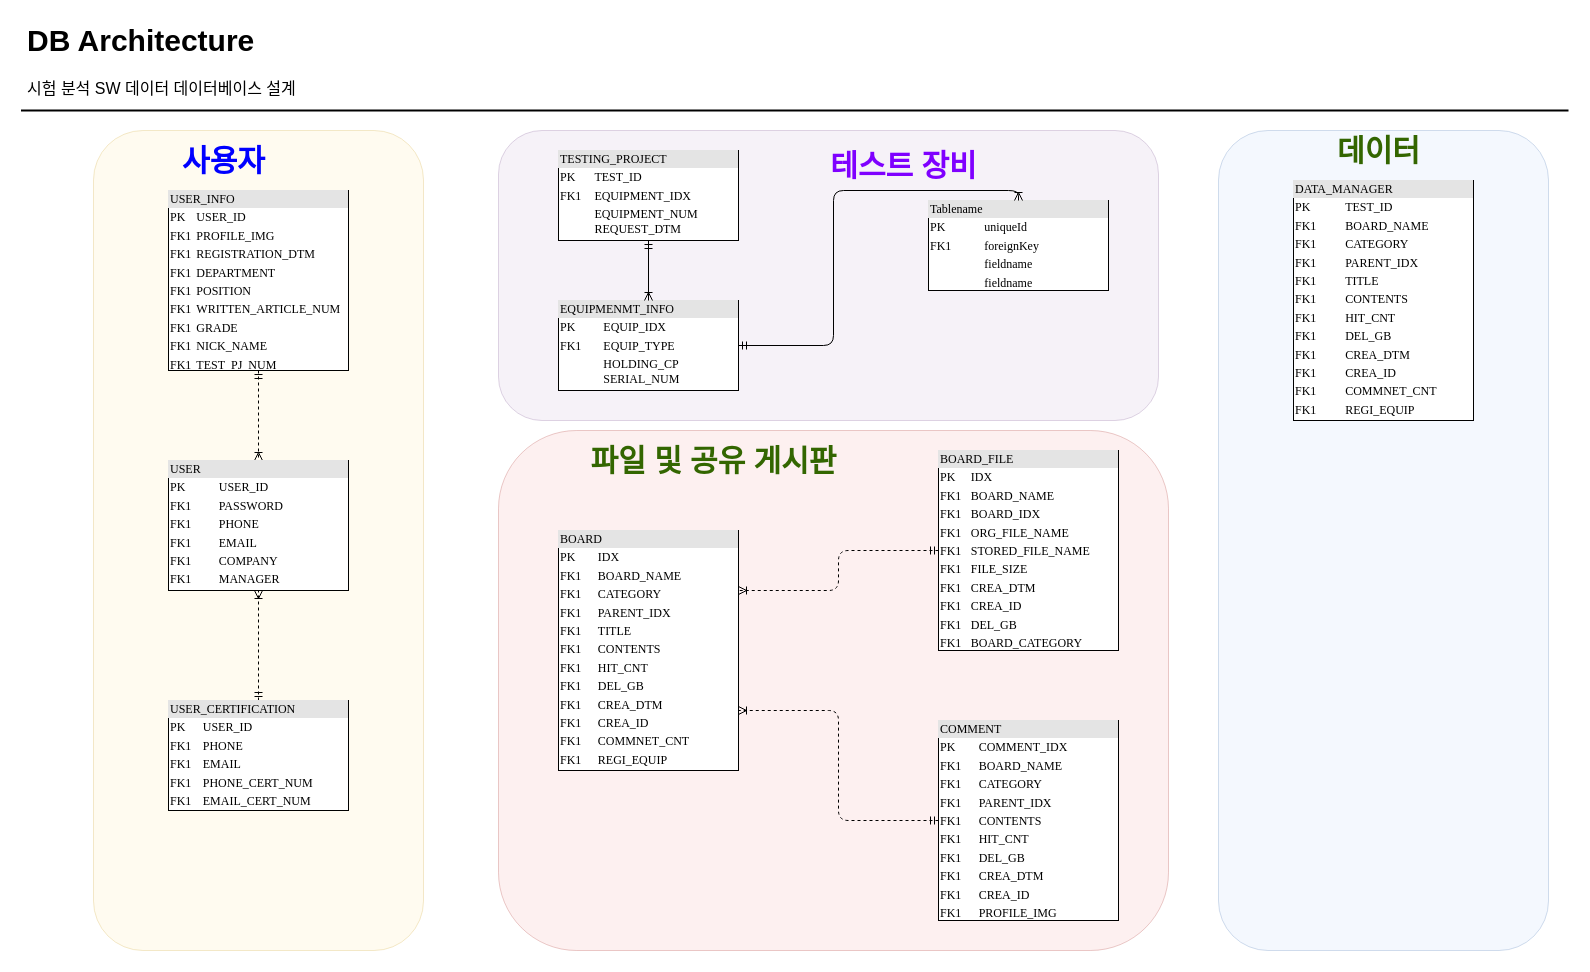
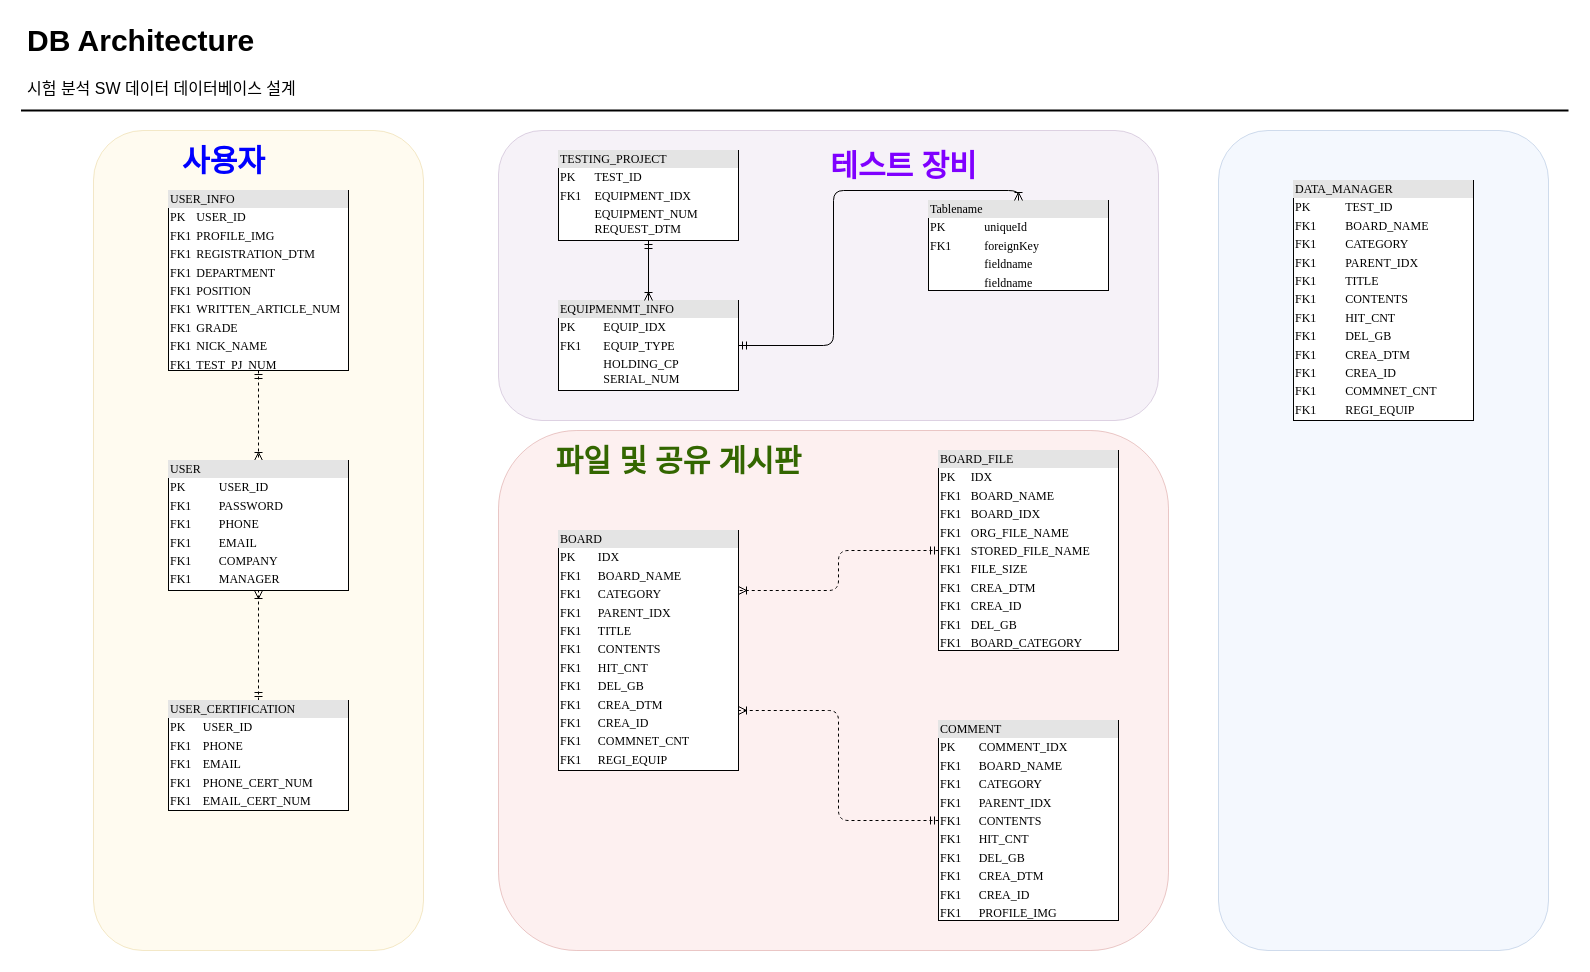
node "데이터": removed
node "파일 및 공유 게시판": moved (714, 461) -> (679, 461)
